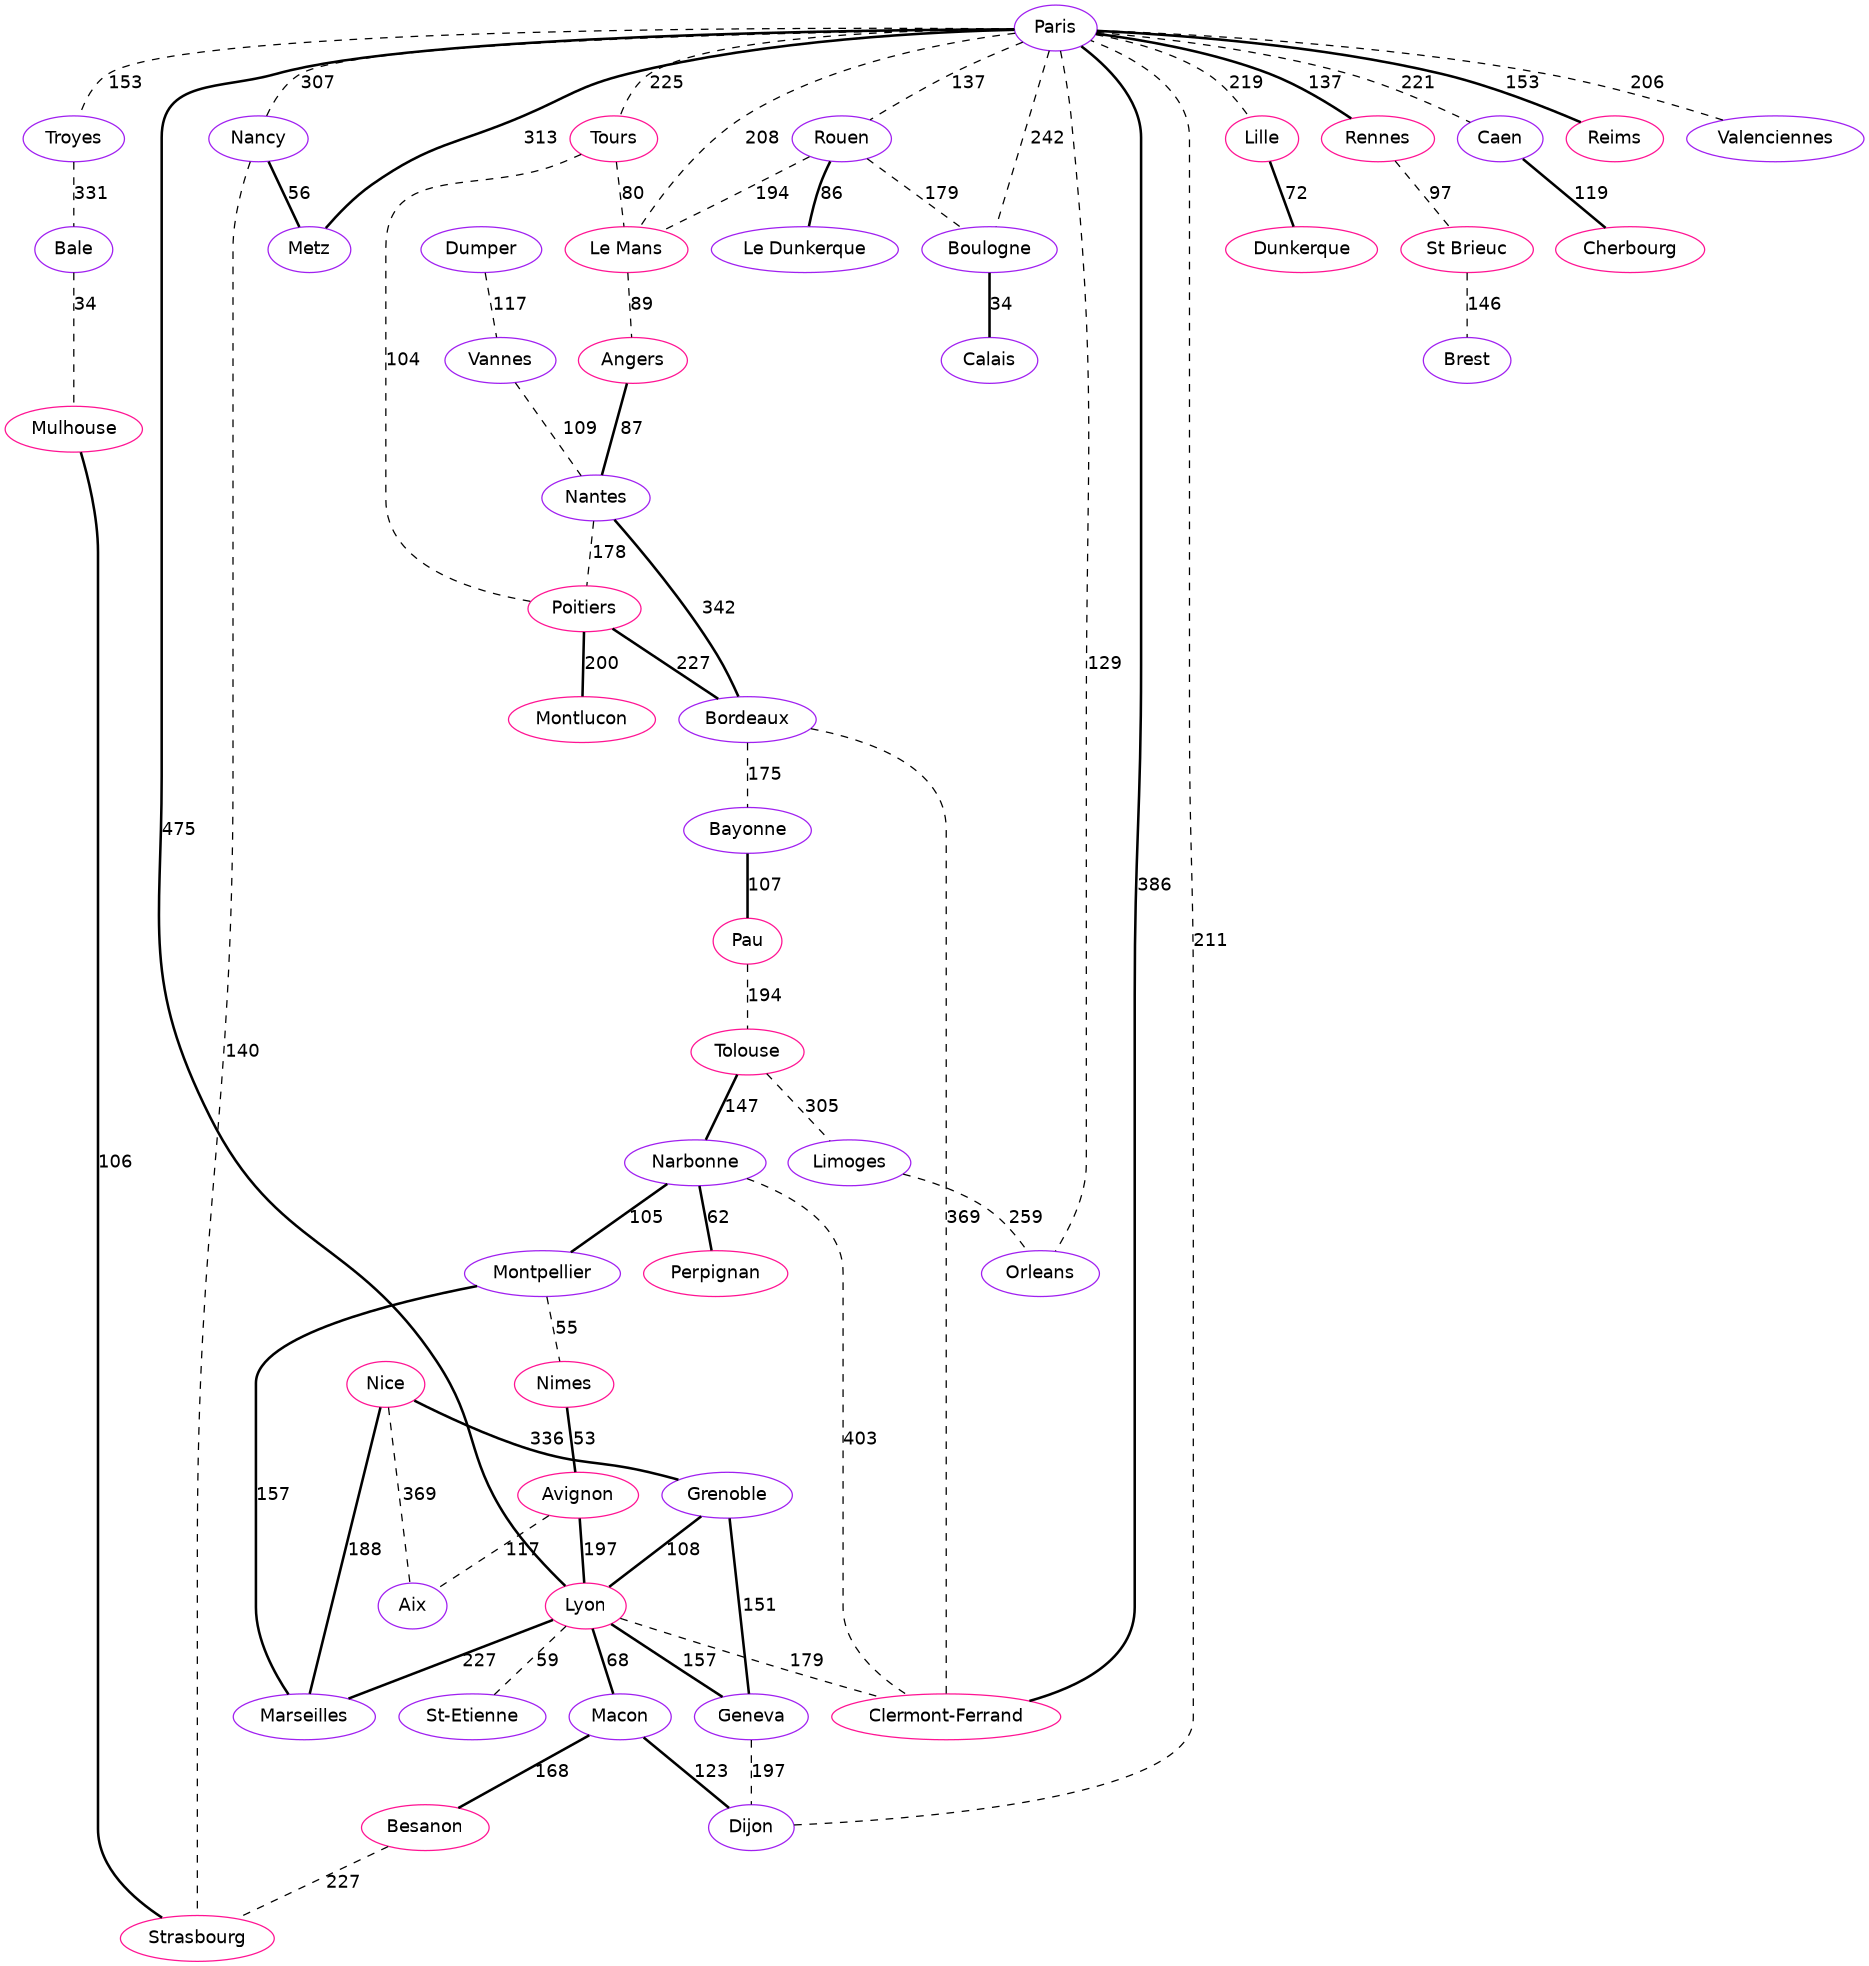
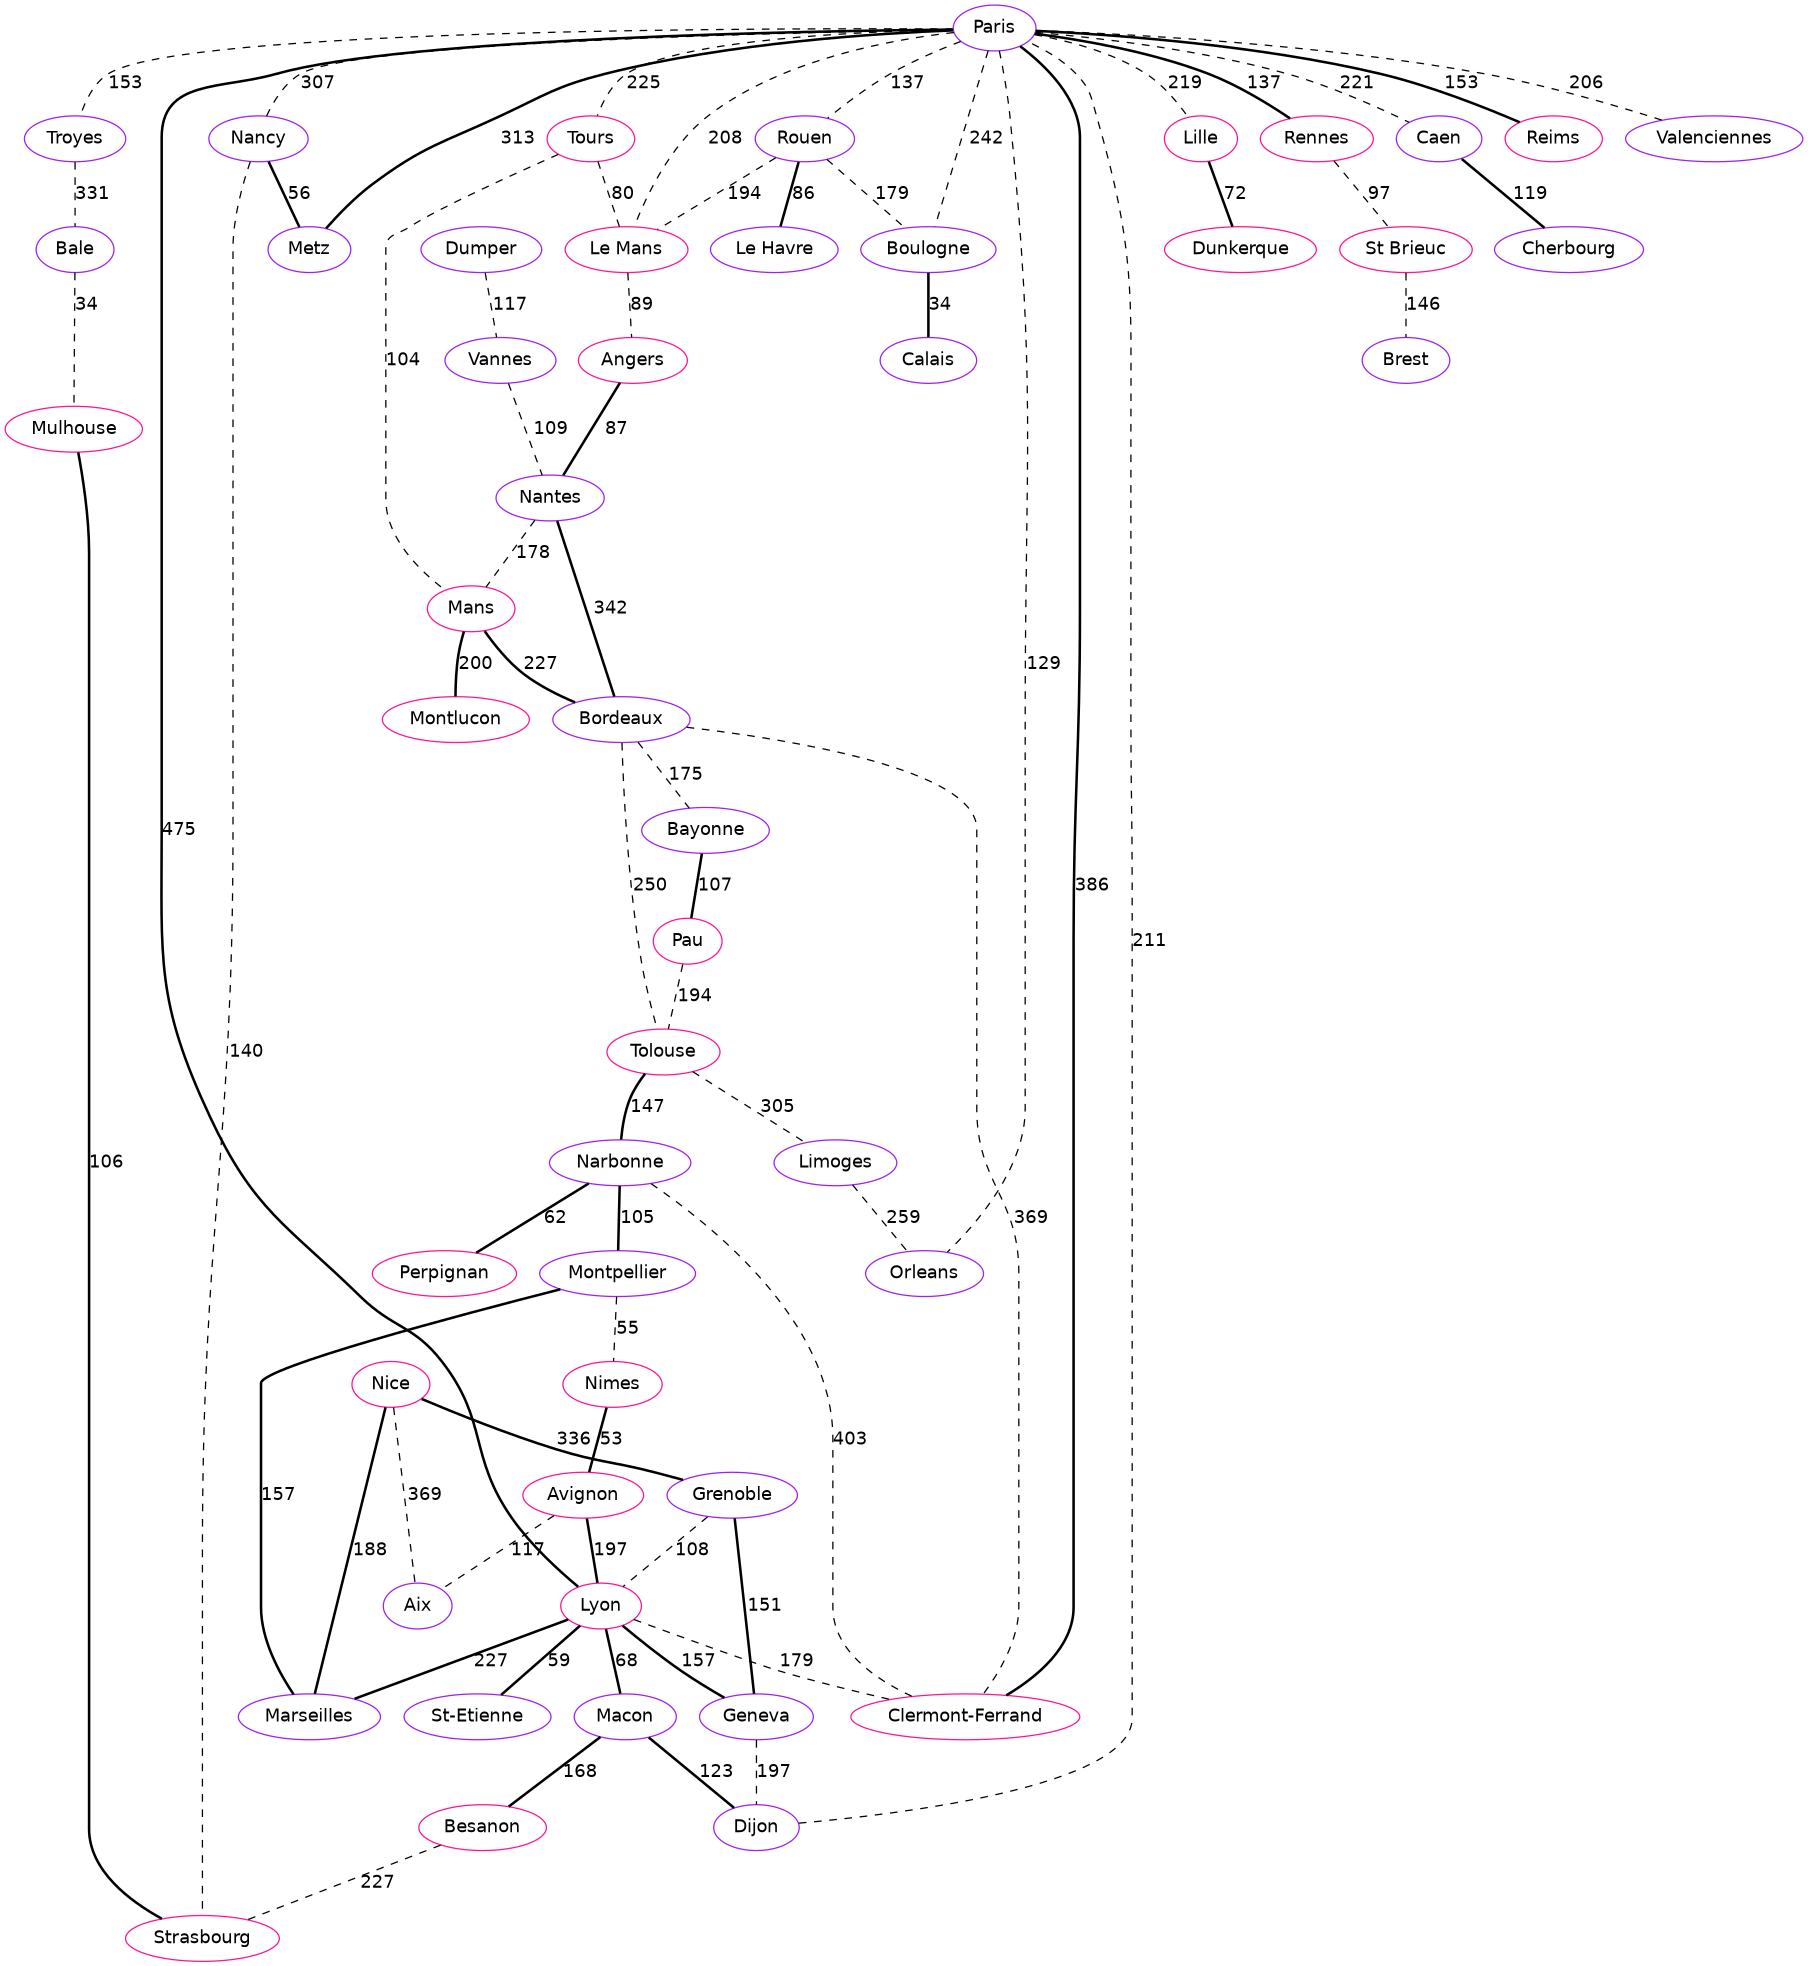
node "Le Dunkerque": label "Le Dunkerque" -> "Le Havre"
node "Cherbourg": color deeppink -> purple
node "Poitiers": label "Poitiers" -> "Mans"
edge "Bordeaux" -- "Tolouse": added, label "250"
edge "Grenoble" -- "Lyon": style bold -> dashed
edge "Lyon" -- "St-Etienne": style dashed -> bold
